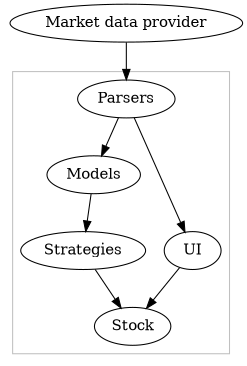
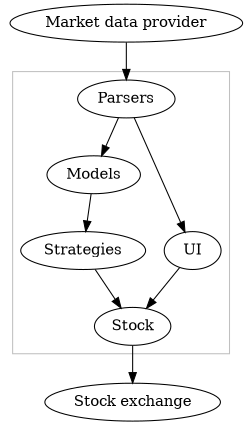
node "Stock exchange": added
